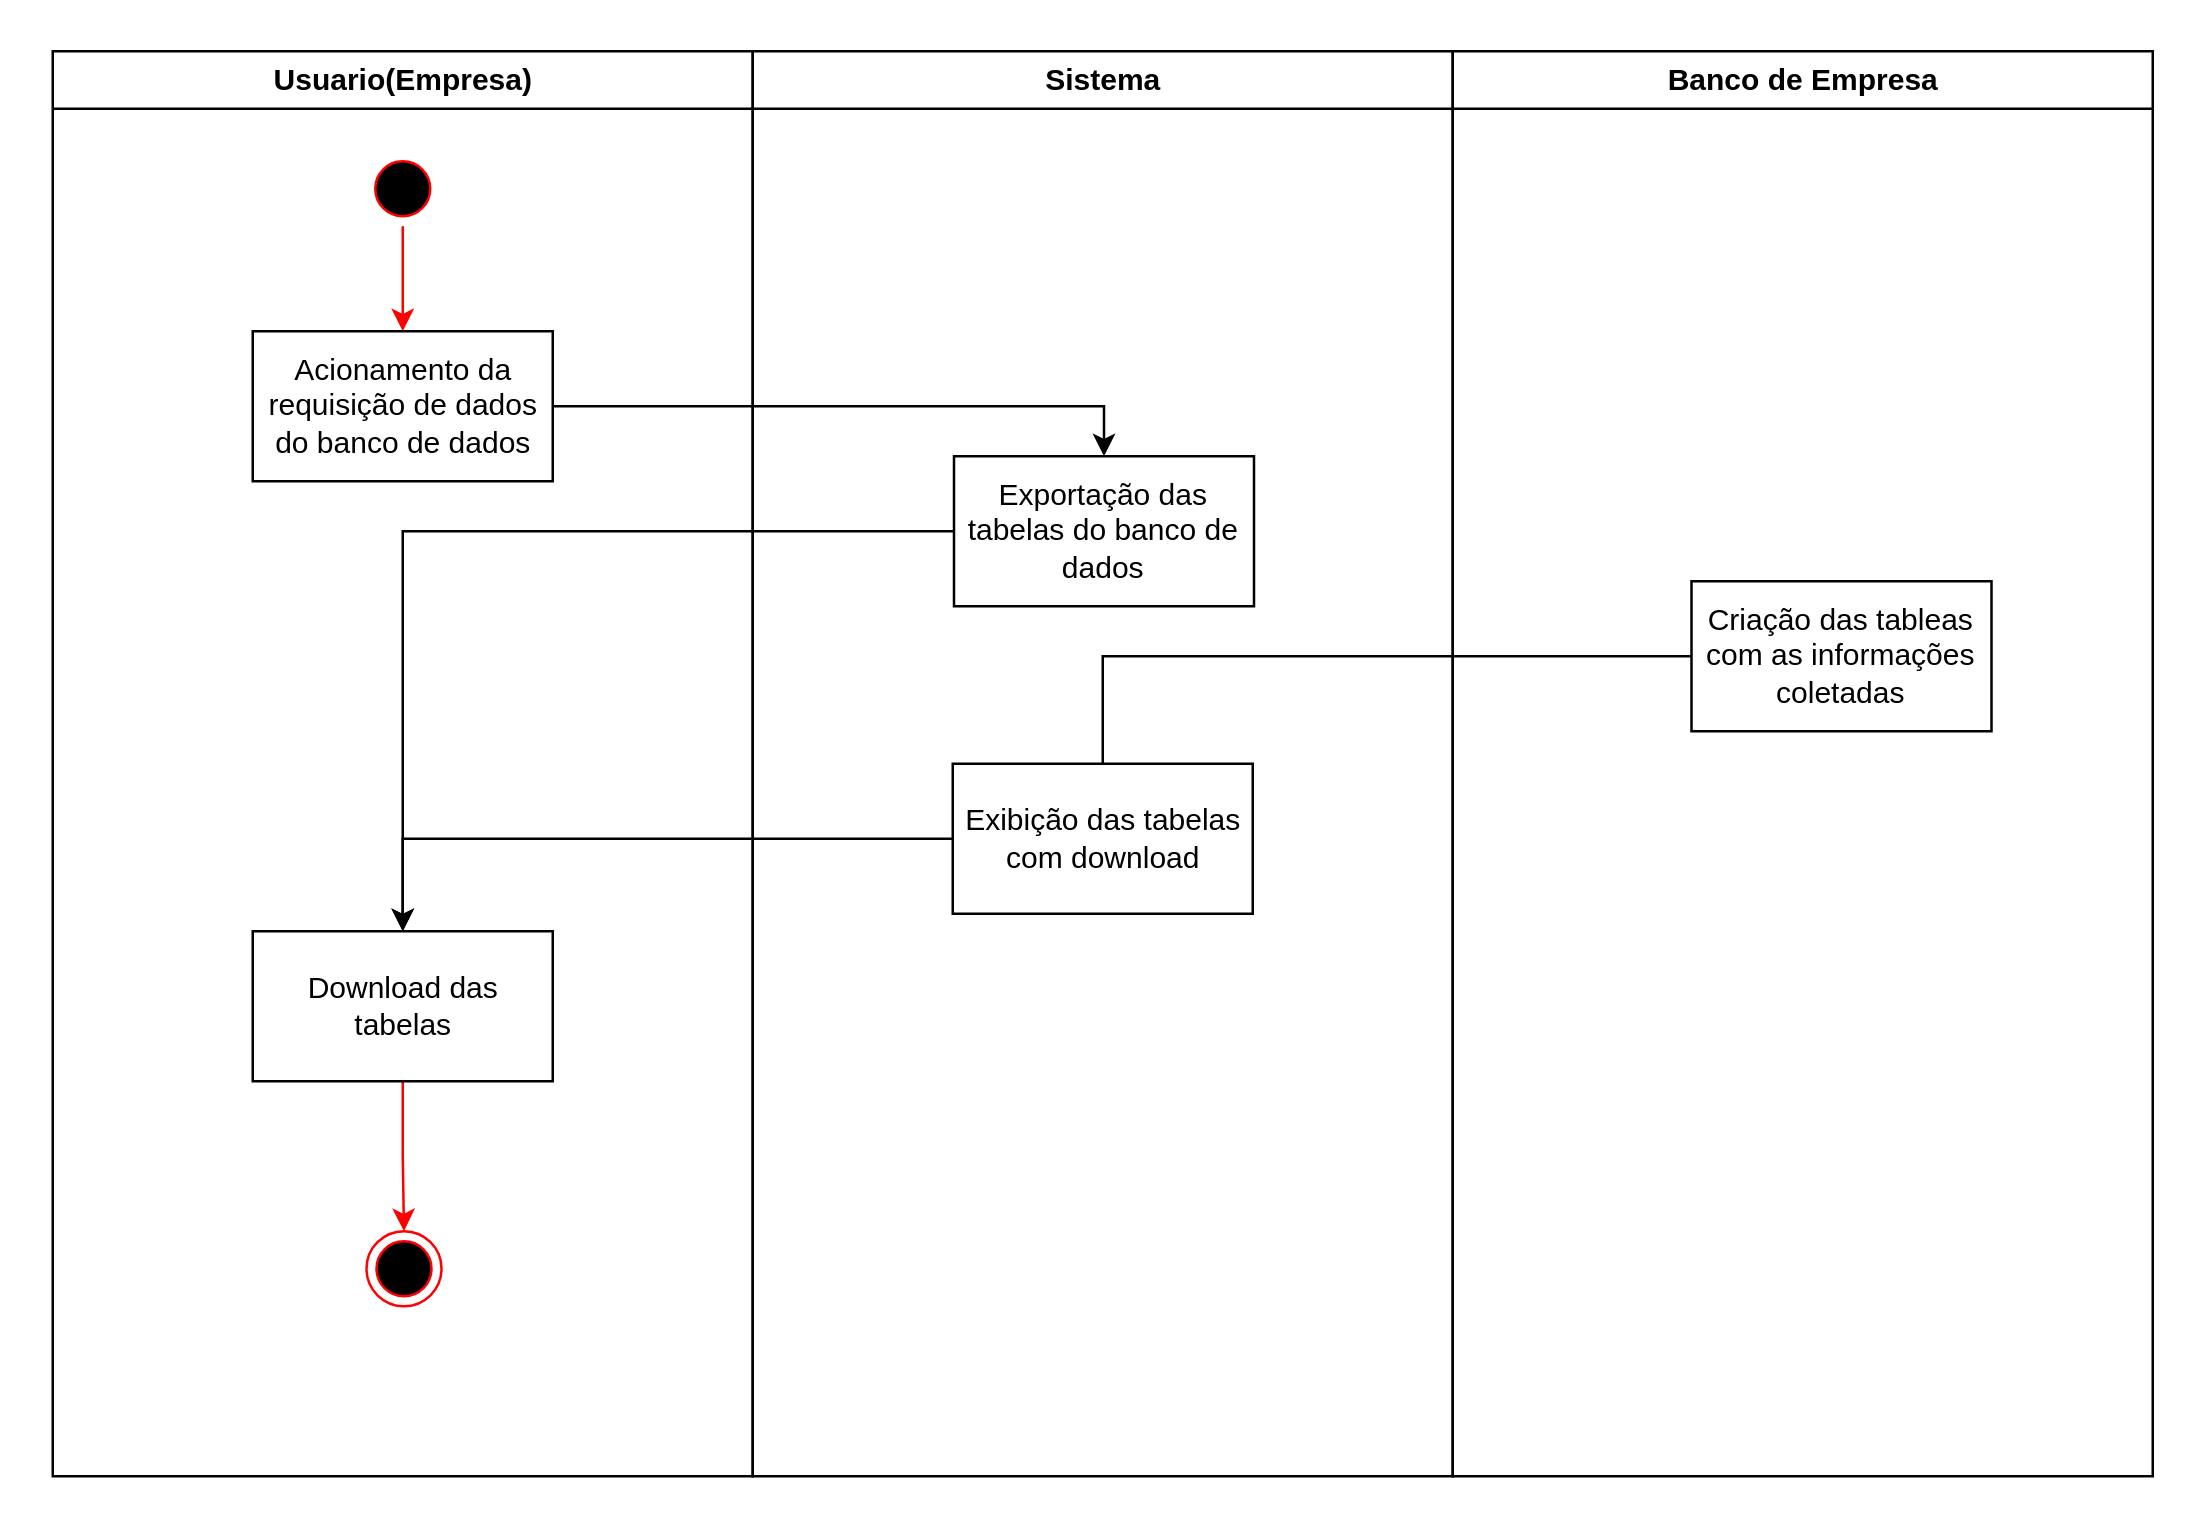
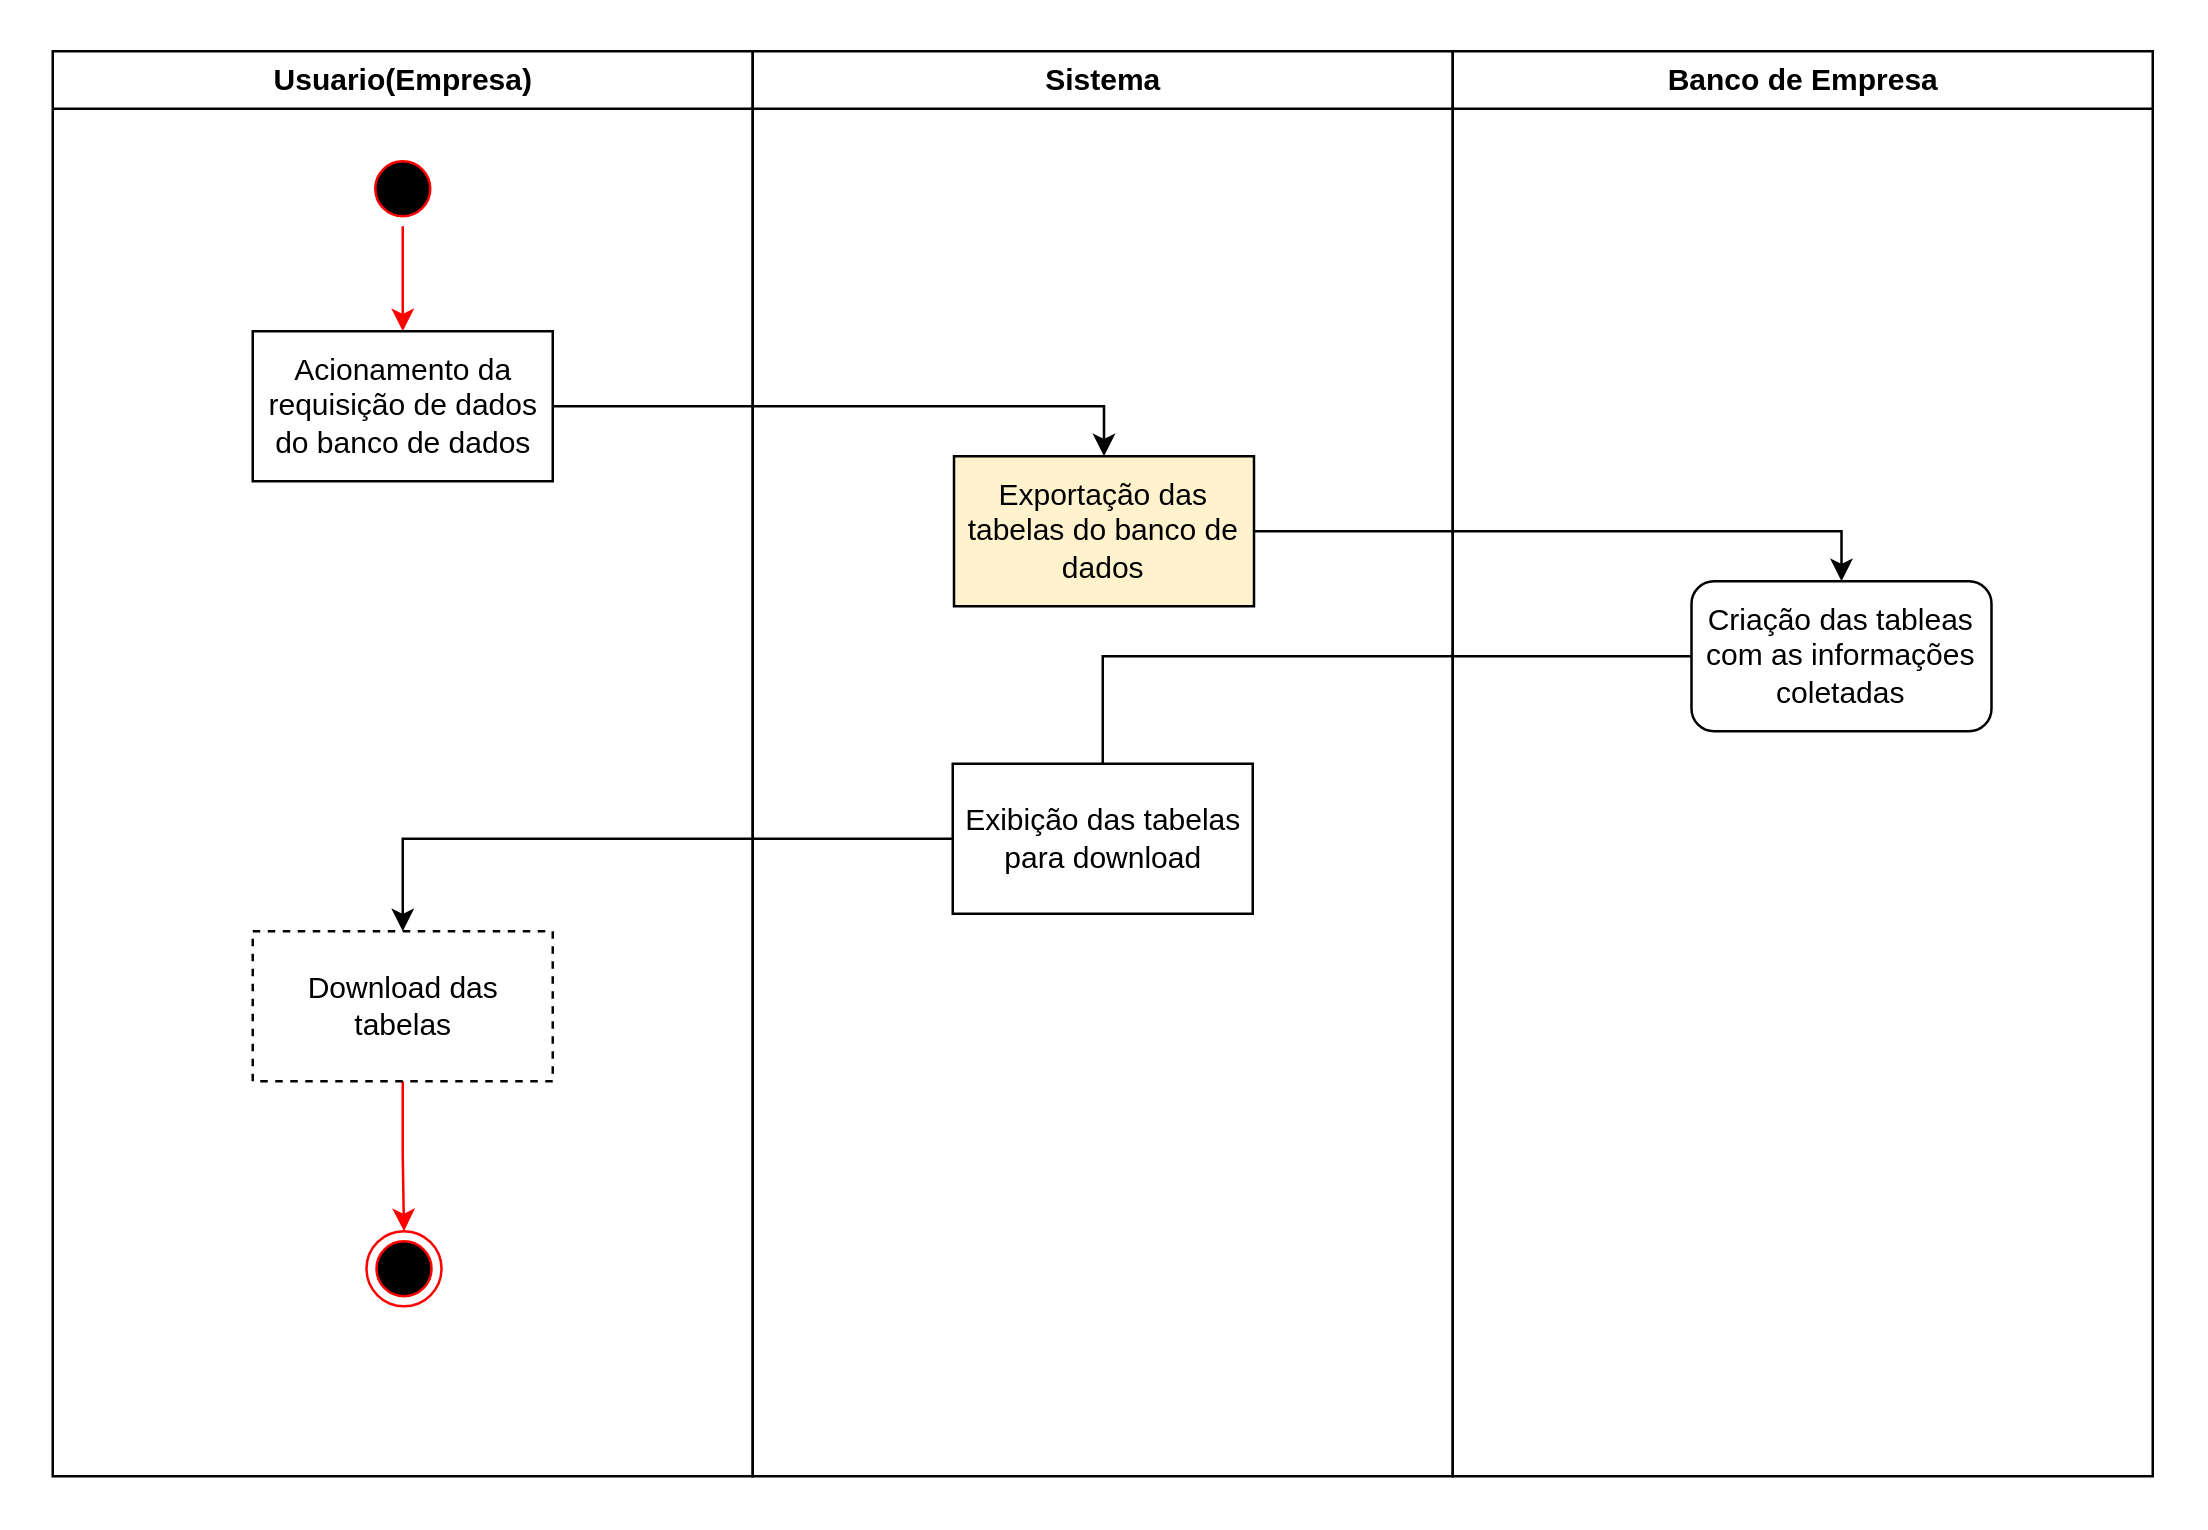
edge "Exportação das tabelas do banco de dados" -> "Download das tabelas": now "Exportação das tabelas do banco de dados" -> "Criação das tableas com as informações coletadas"
node "Exportação das tabelas do banco de dados": fillcolor #ffffff -> #fff2cc
node "Criação das tableas com as informações coletadas": shape rectangle -> rounded rectangle
node "Exibição das tabelas com download": label "Exibição das tabelas com download" -> "Exibição das tabelas para download"
node "Download das tabelas": style solid -> dashed
